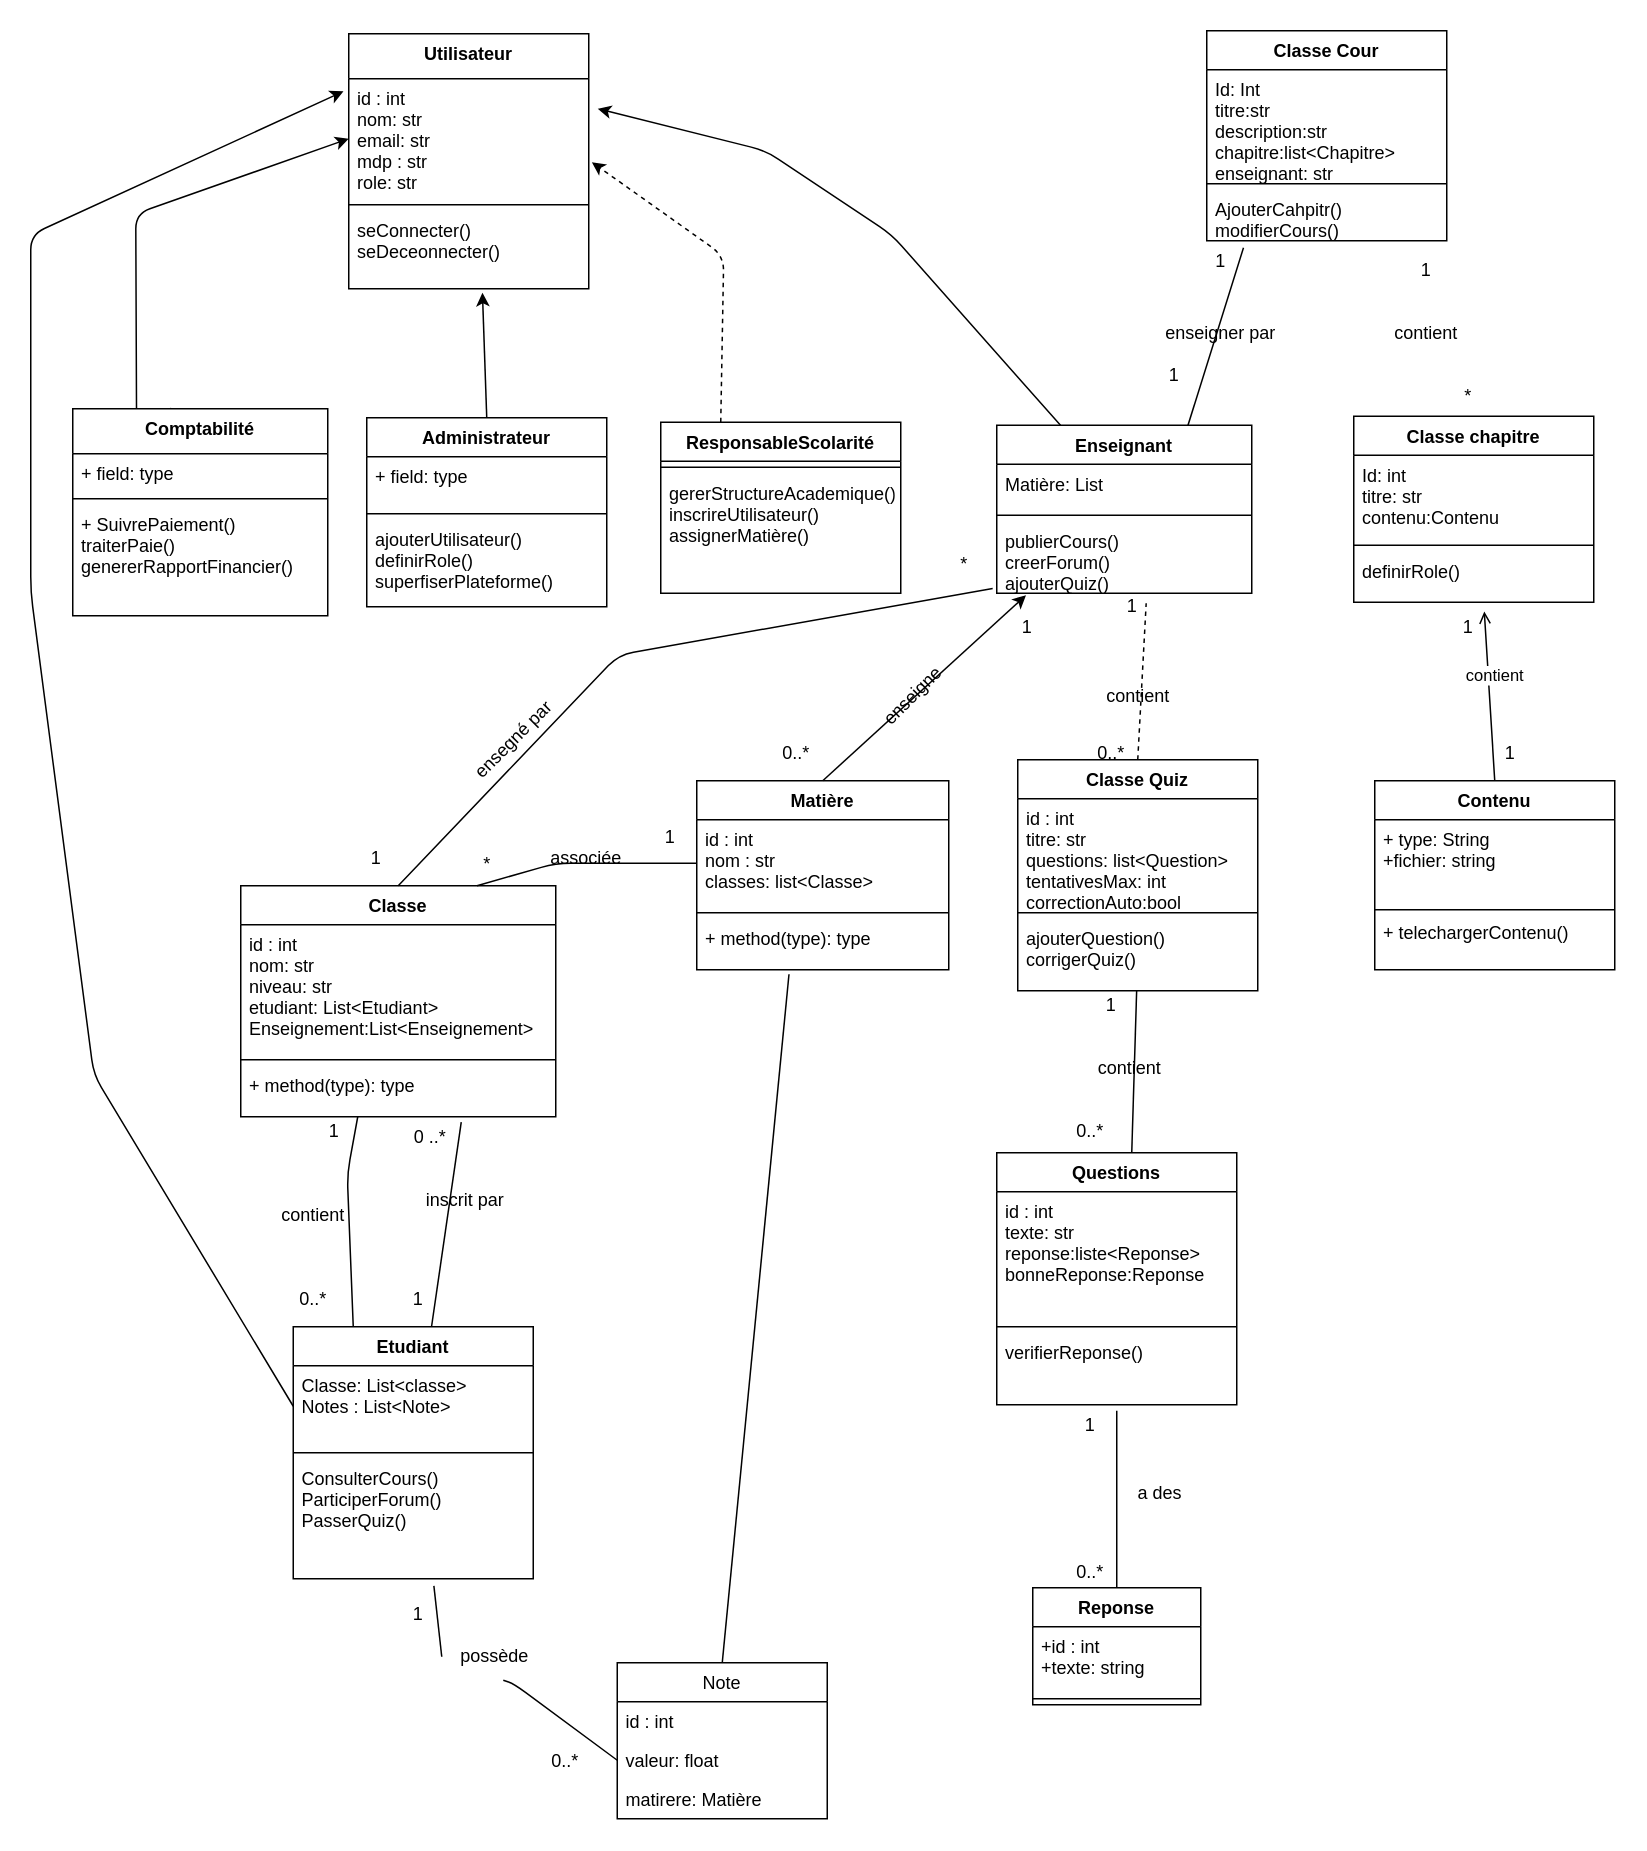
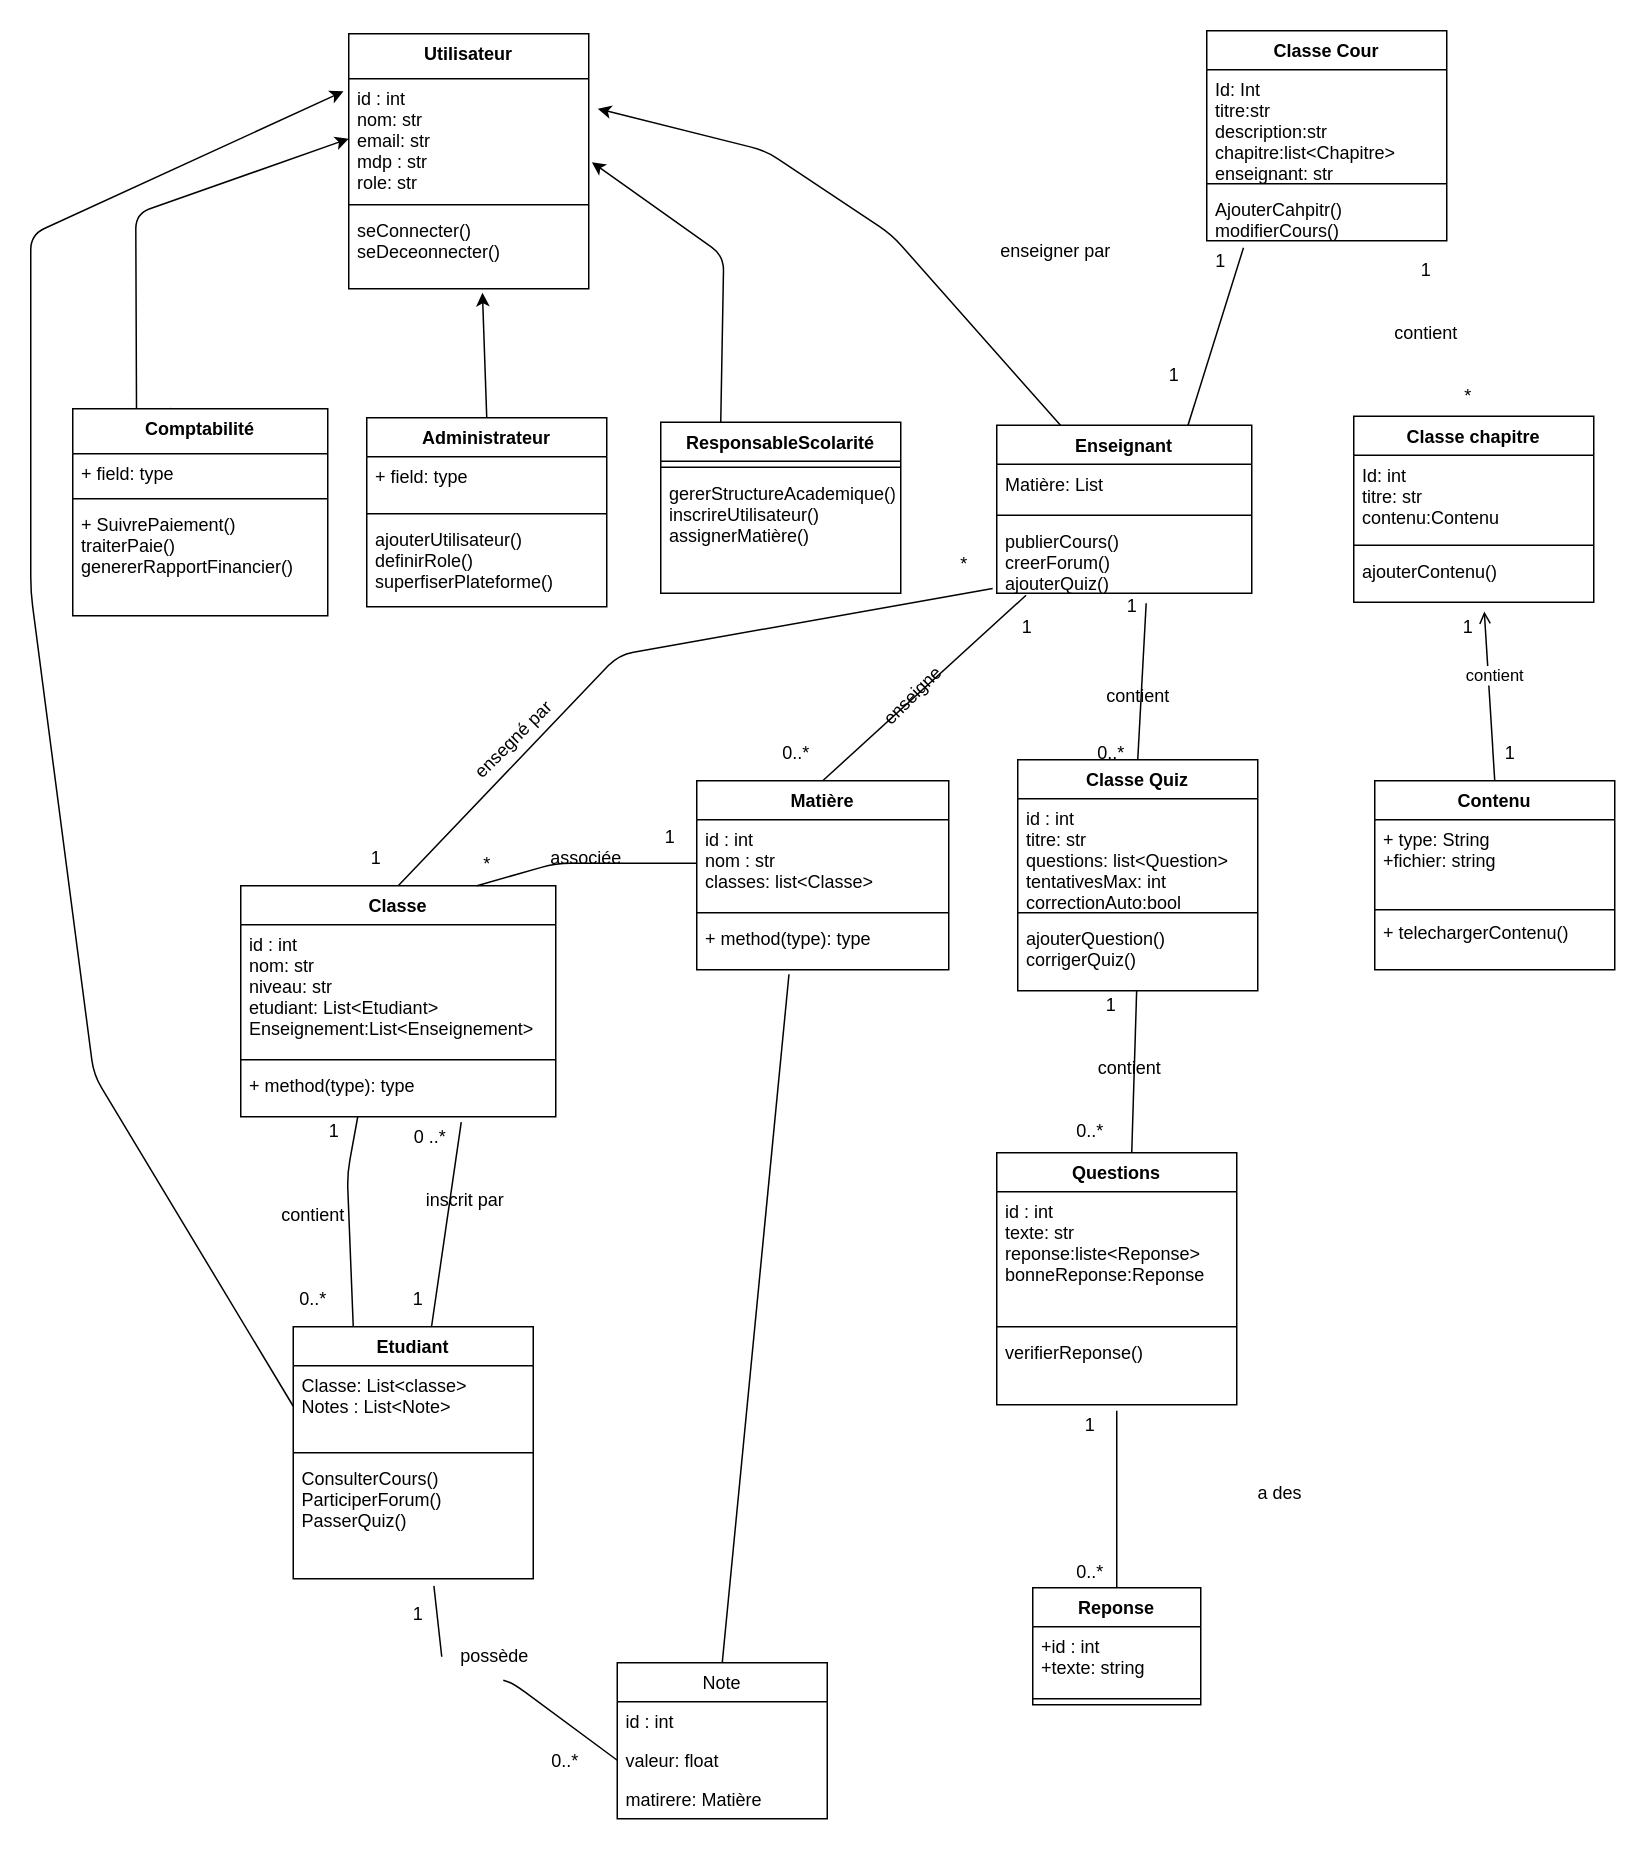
edge "ResponsableScolarité" -> "id : int nom: str email: str mdp : str role: str": style dashed -> solid
node "enseigner par": moved (1220, 334) -> (1055, 251)
node "definirRole()": label "definirRole()" -> "ajouterContenu()"
edge "Matière" -> "publierCours() creerForum() ajouterQuiz()": arrowhead classic -> none
edge "publierCours() creerForum() ajouterQuiz()" -- "Classe Quiz": style dashed -> solid
node "a des": moved (1160, 1493) -> (1280, 1493)
